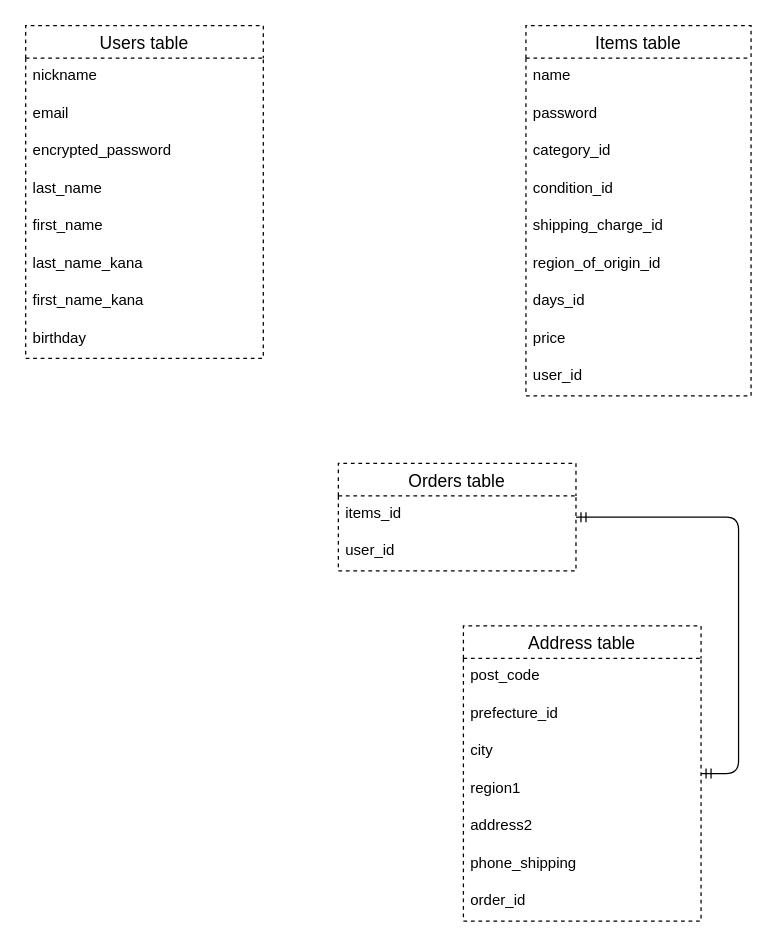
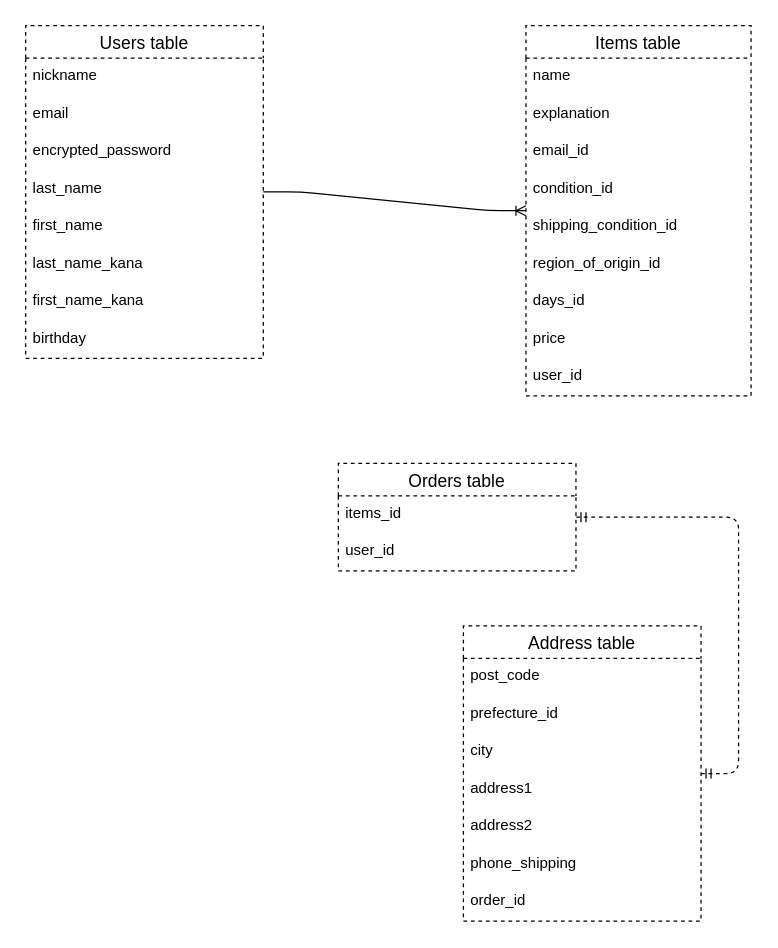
node "password": label "password" -> "explanation"
node "category_id": label "category_id" -> "email_id"
edge "Users table" -> "Items table": added
node "shipping_charge_id": label "shipping_charge_id" -> "shipping_condition_id"
edge "Orders table" -- "Address table": style solid -> dashed
node "region1": label "region1" -> "address1"
